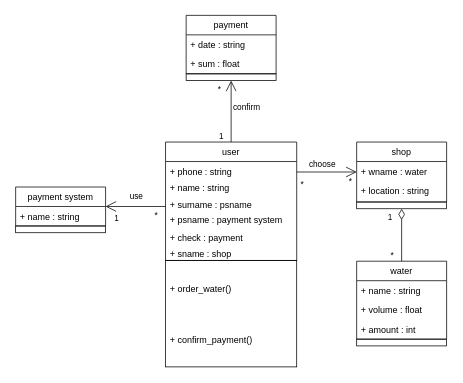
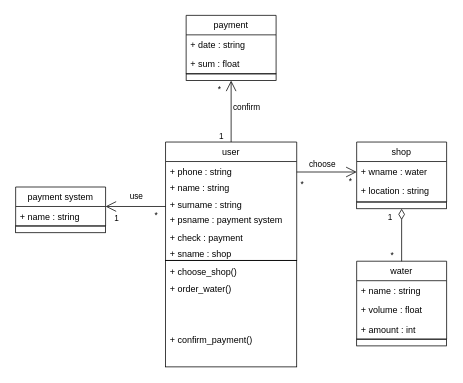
node "+ surname : psname": label "+ surname : psname" -> "+ surname : string"
node "+ choose_shop()": added
